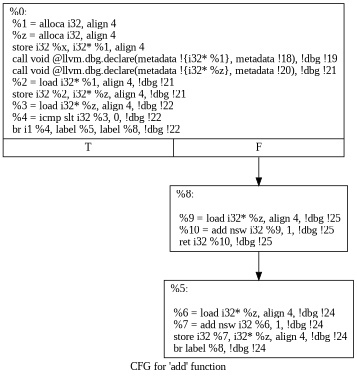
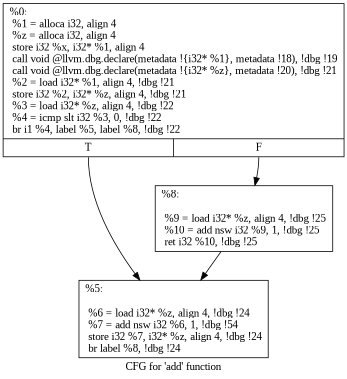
edge "%0:" -> "%5:": added
node "%5:": text "%7 = add nsw i32 %6, 1, !dbg !24" -> "%7 = add nsw i32 %6, 1, !dbg !54"
